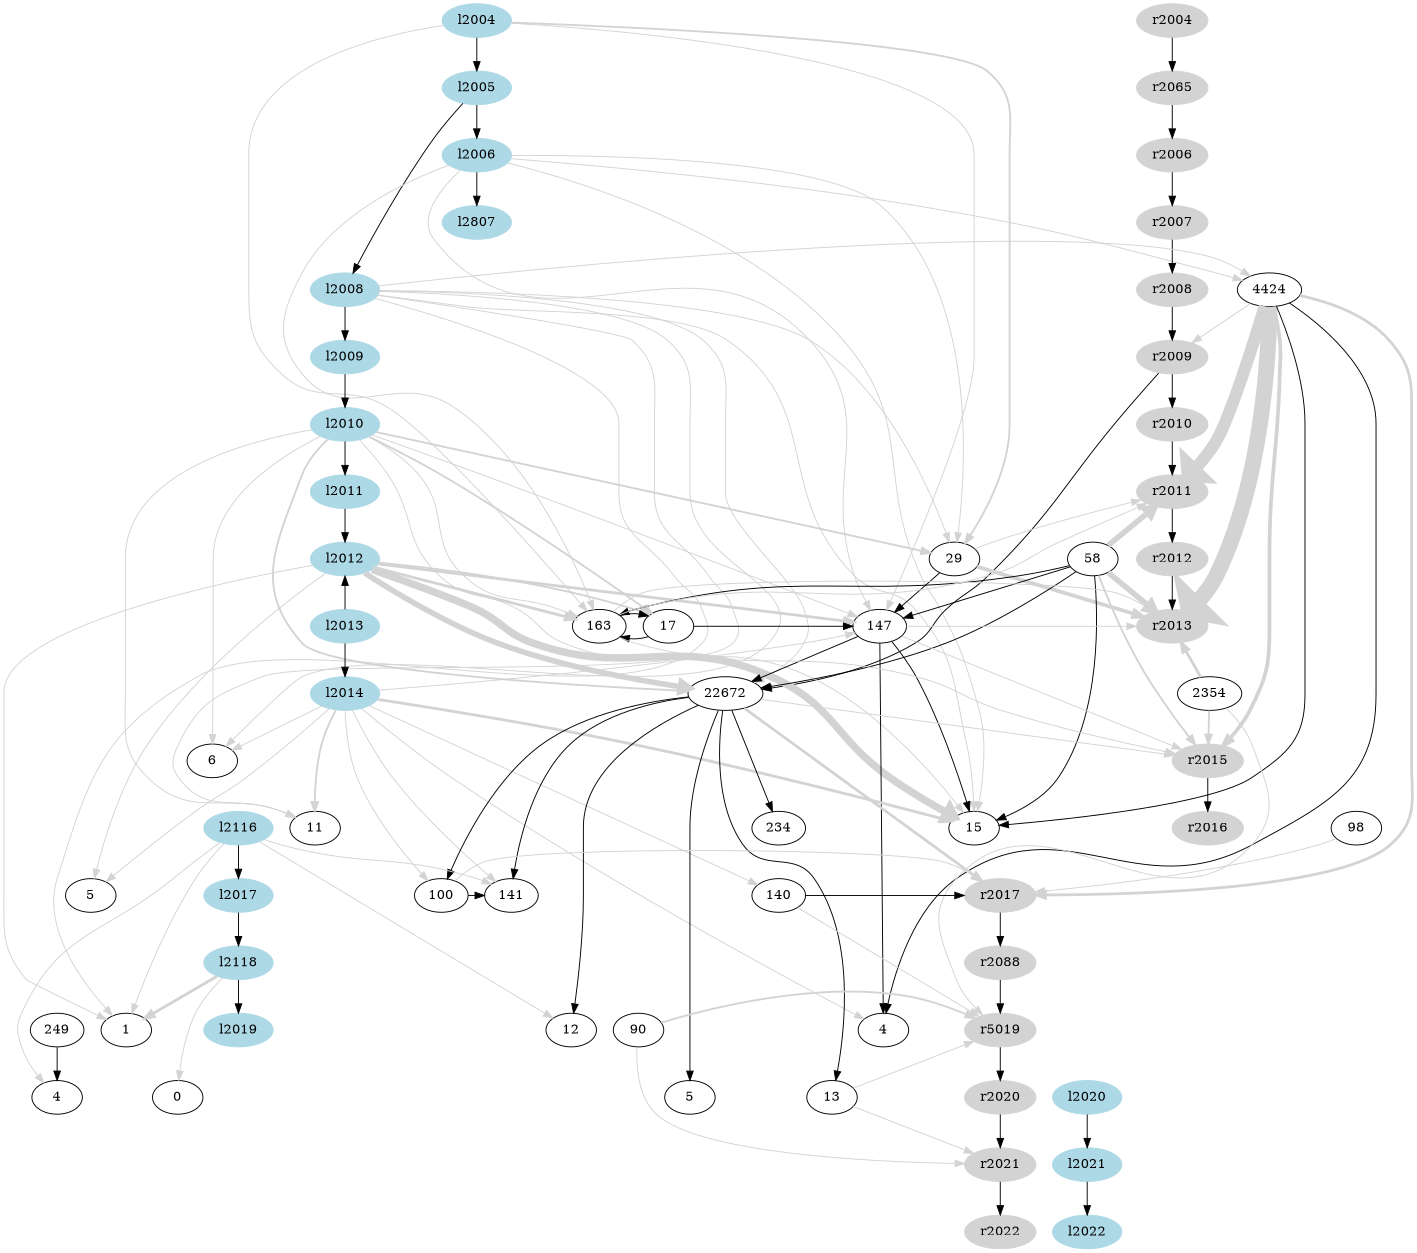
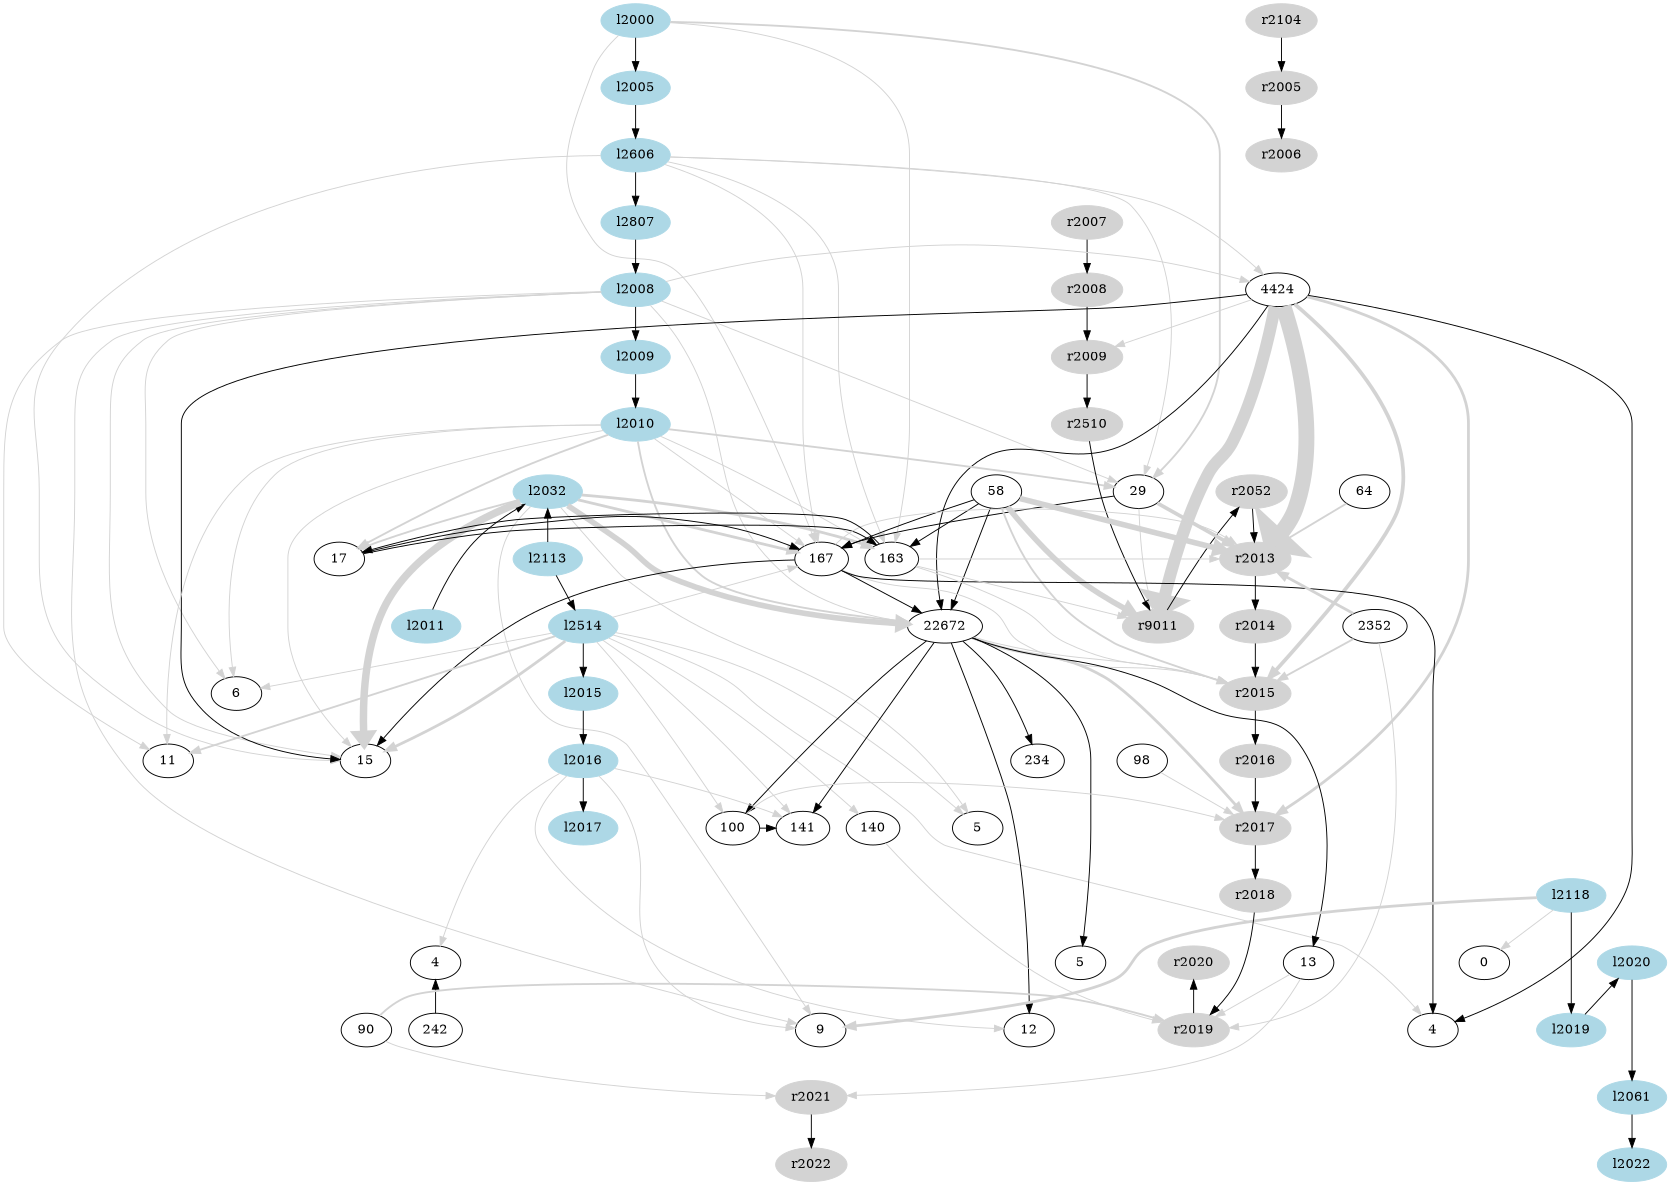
node "l2004": label "l2004" -> "l2000"
node "r2004": label "r2004" -> "r2104"
node "r2065": label "r2065" -> "r2005"
node "l2006": label "l2006" -> "l2606"
edge "l2005" -> "l2008": now "l2807" -> "l2008"
edge "r2006" -> "r2007": removed
node "r2010": label "r2010" -> "r2510"
edge "l2010" -> "l2011": removed
node "r2011": label "r2011" -> "r9011"
node "64": added
node "l2012": label "l2012" -> "l2032"
node "r2012": label "r2012" -> "r2052"
edge "r2009" -> "22672": now "4424" -> "22672"
node "l2013": label "l2013" -> "l2113"
node "147": label "147" -> "167"
node "r2014": added
node "l2014": label "l2014" -> "l2514"
node "l2015": added
node "2354": label "2354" -> "2352"
edge "58" -> "15": removed
node "l2116": label "l2116" -> "l2016"
edge "140" -> "r2017": now "r2016" -> "r2017"
edge "l2017" -> "l2118": removed
node "r2088": label "r2088" -> "r2018"
edge "l2019" -> "l2020": added
node "249": label "249" -> "242"
node "1": label "1" -> "9"
node "r5019": label "r5019" -> "r2019"
edge "r2020" -> "r2021": removed
node "l2021": label "l2021" -> "l2061"
